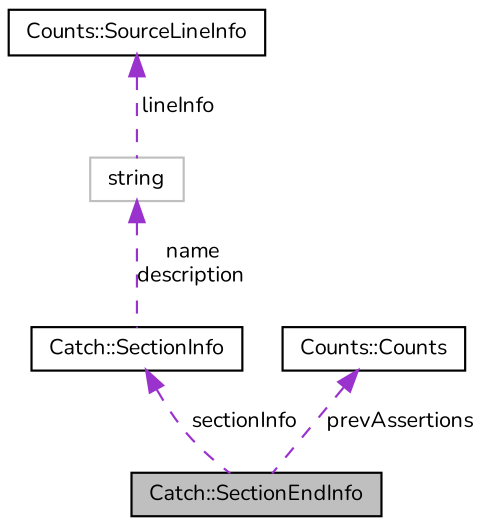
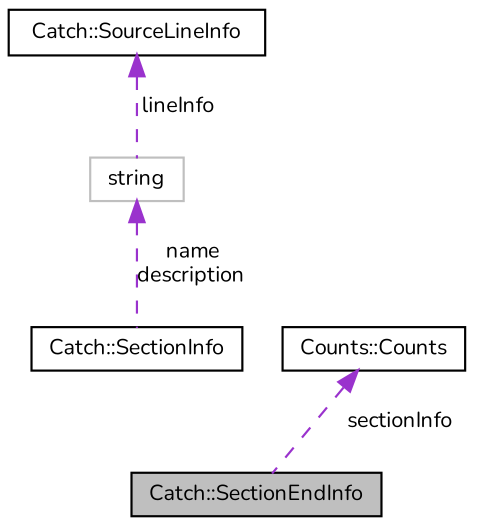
node "Counts::SourceLineInfo": label "Counts::SourceLineInfo" -> "Catch::SourceLineInfo"
edge "Catch::SectionEndInfo" -> "Counts::Counts": label " prevAssertions" -> " sectionInfo"
edge "Catch::SectionEndInfo" -> "Catch::SectionInfo": removed, label "sectionInfo"
